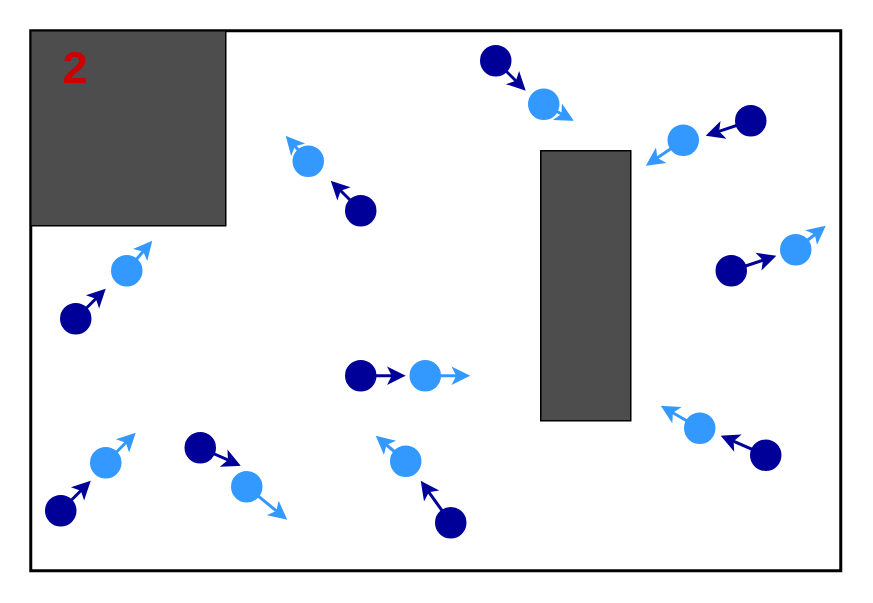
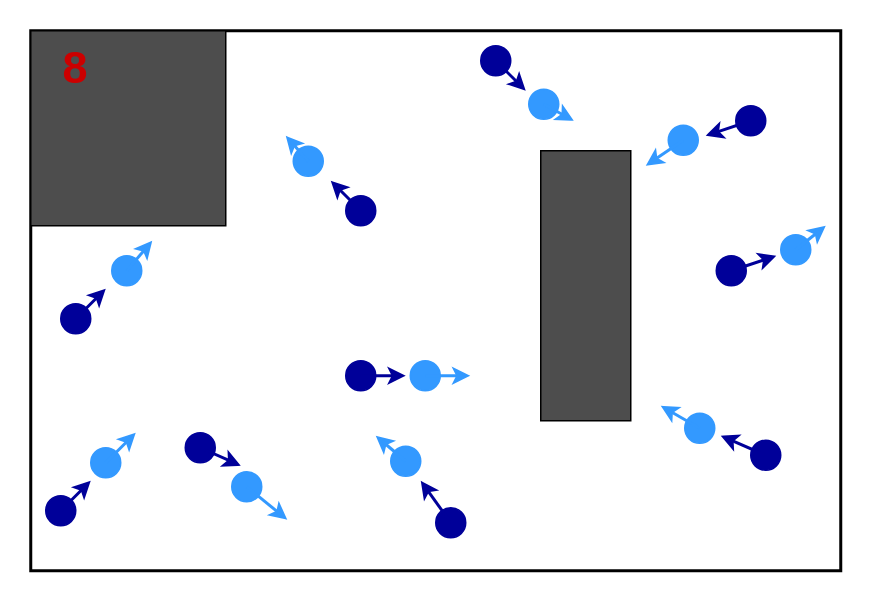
node "2": label "2" -> "8"
